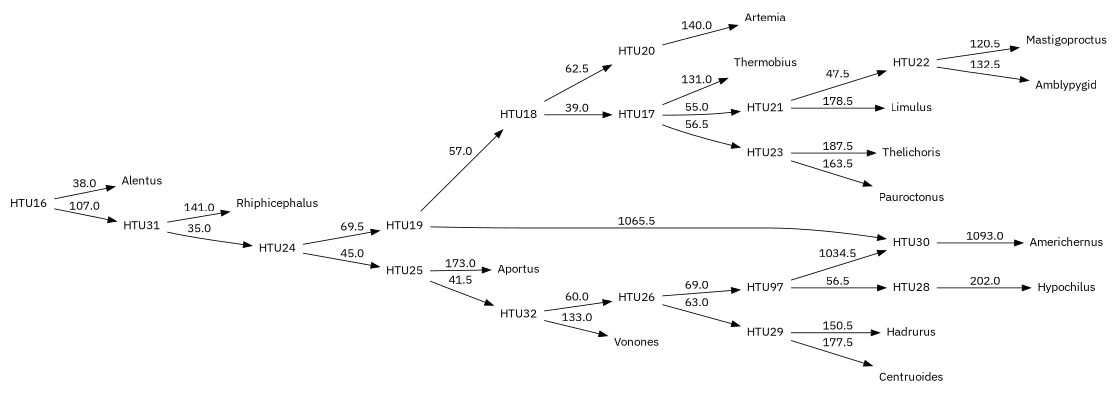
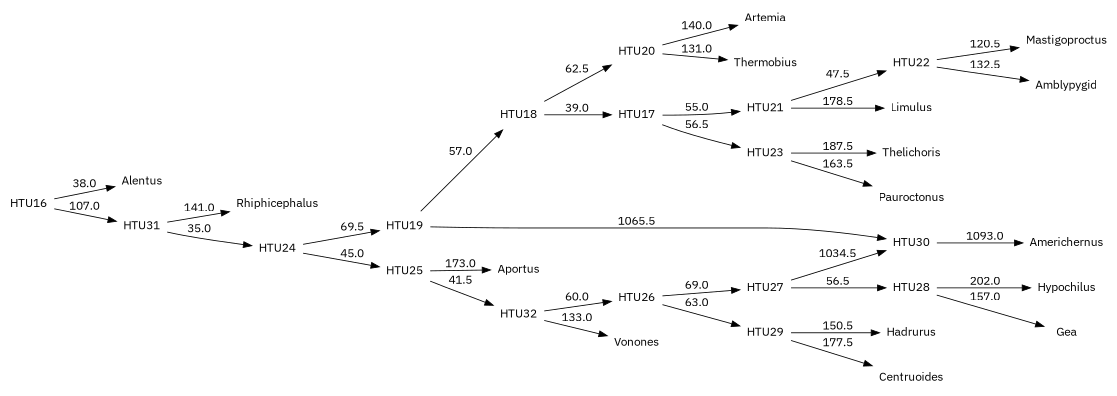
edge "HTU17" -> "Thermobius": now "HTU20" -> "Thermobius"
node "HTU97": label "HTU97" -> "HTU27"
node "Gea": added
